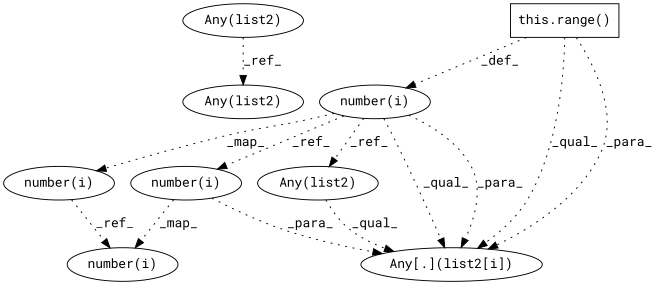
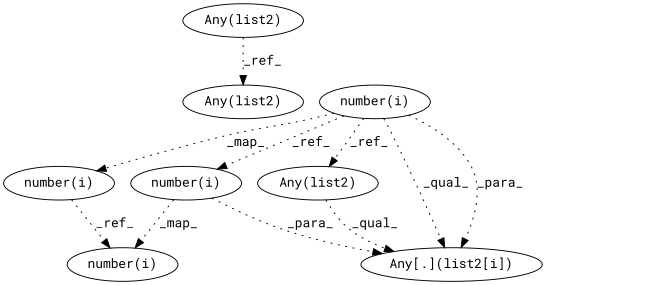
node "this.range()": removed
